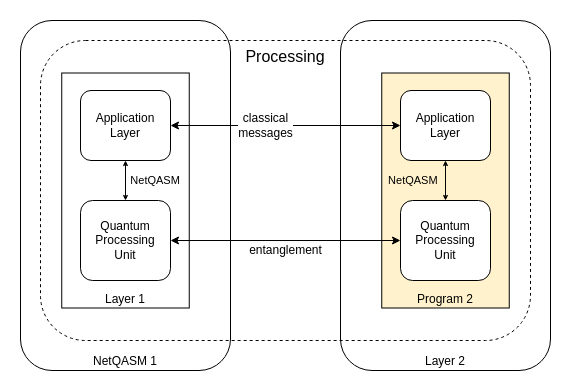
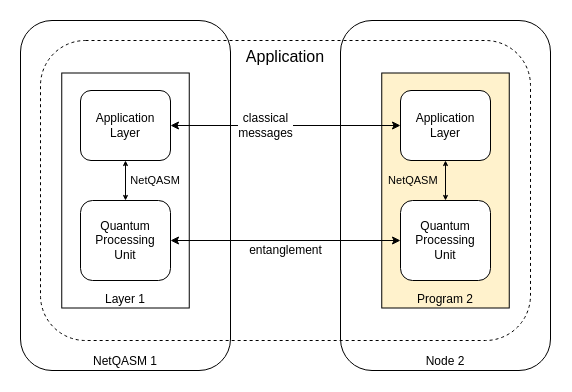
node "Processing": label "Processing" -> "Application"
node "Layer 2": label "Layer 2" -> "Node 2"
